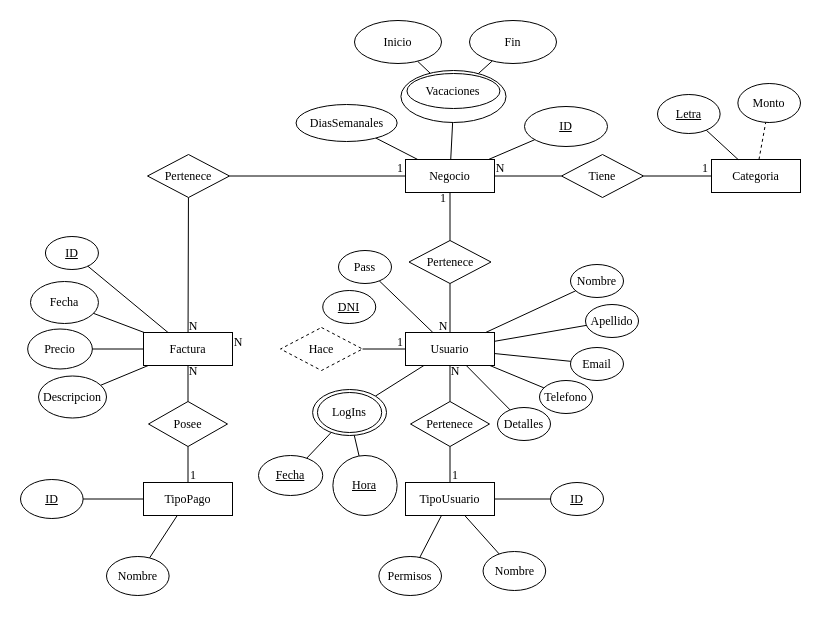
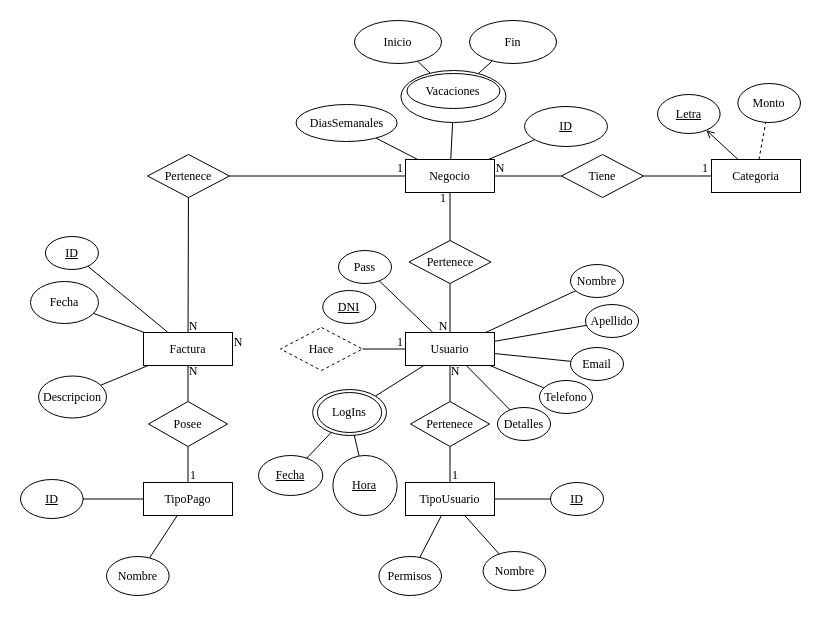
edge "Letra" -- "Categoria": arrowhead none -> open
node "Precio": removed
edge "Precio" -- "Factura": removed
